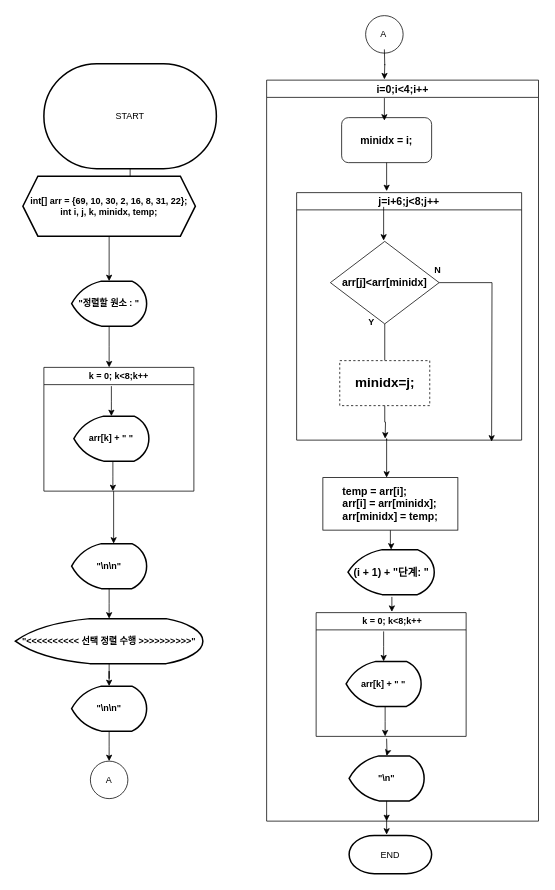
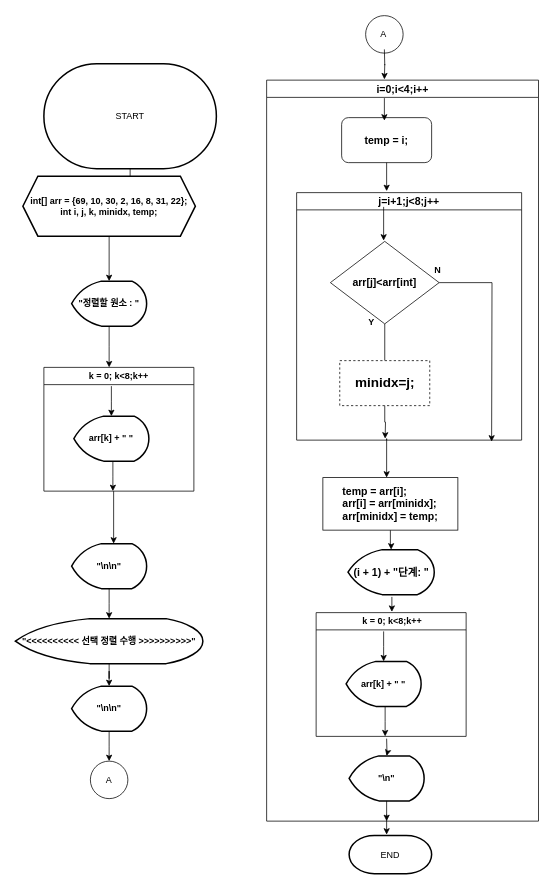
node "minidx = i;": label "minidx = i;" -> "temp = i;"
node "j=i+6;j<8;j++": label "j=i+6;j<8;j++" -> "j=i+1;j<8;j++"
node "arr[j]<arr[minidx]": label "arr[j]<arr[minidx]" -> "arr[j]<arr[int]"
